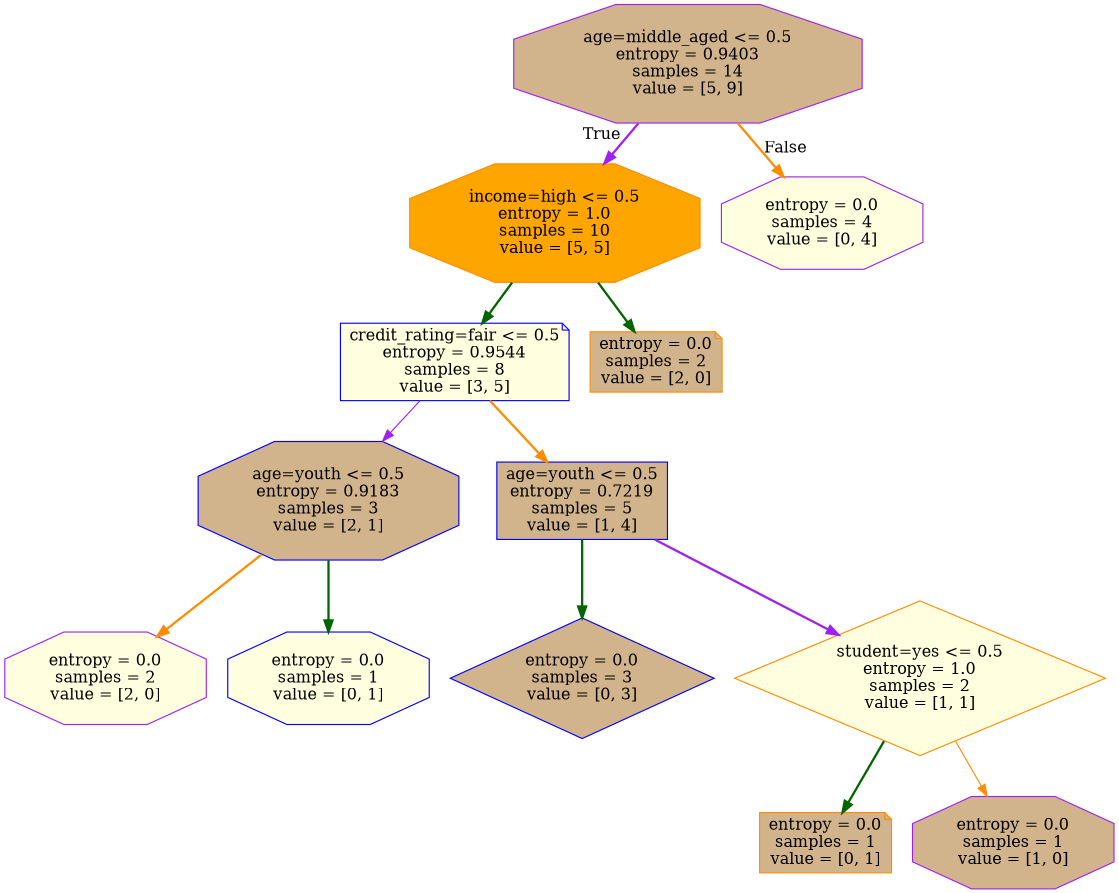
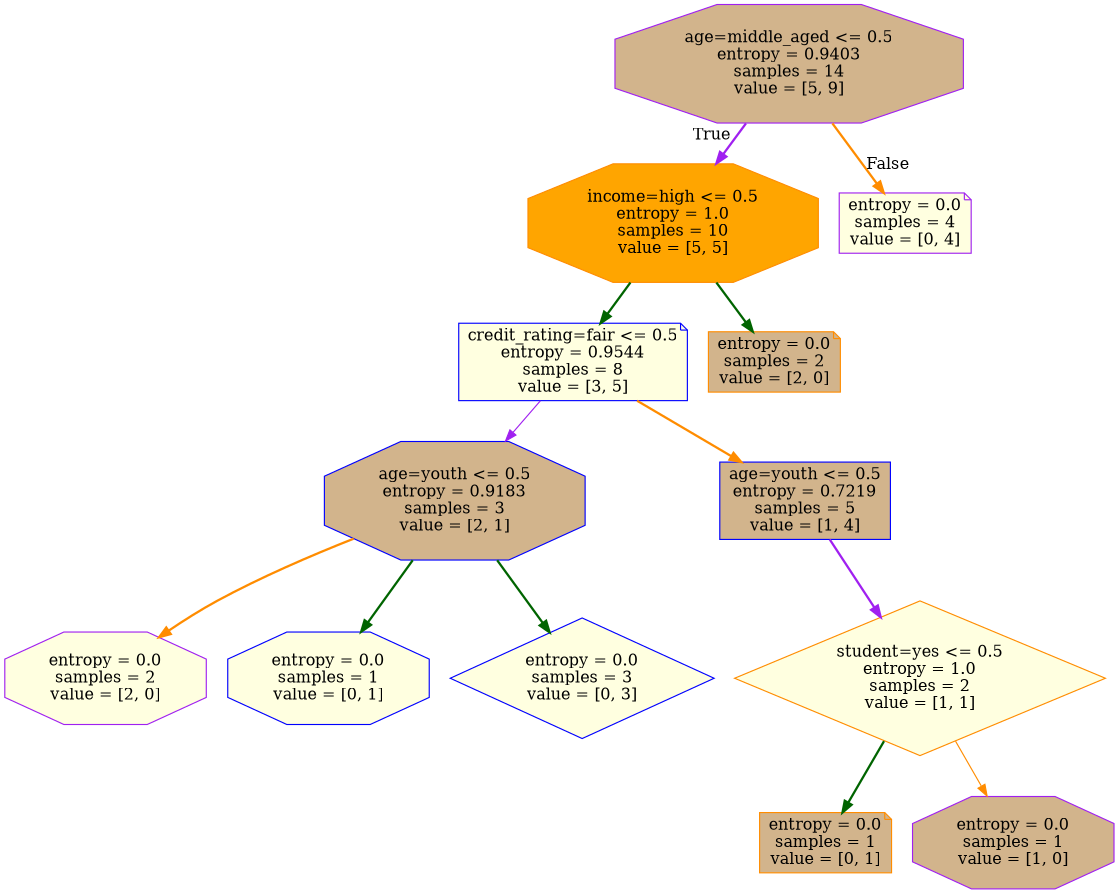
node "entropy = 0.0 samples = 4 value = [0, 4]": shape octagon -> note
edge "age=youth <= 0.5 entropy = 0.7219 samples = 5 value = [1, 4]" -> "entropy = 0.0 samples = 3 value = [0, 3]": now "age=youth <= 0.5 entropy = 0.9183 samples = 3 value = [2, 1]" -> "entropy = 0.0 samples = 3 value = [0, 3]"
node "entropy = 0.0 samples = 3 value = [0, 3]": fillcolor tan -> lightyellow
